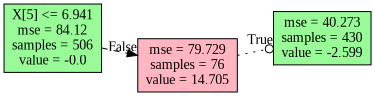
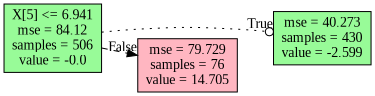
edge "mse = 79.729 samples = 76 value = 14.705" -> "mse = 40.273 samples = 430 value = -2.599": now "X[5] <= 6.941 mse = 84.12 samples = 506 value = -0.0" -> "mse = 40.273 samples = 430 value = -2.599"
